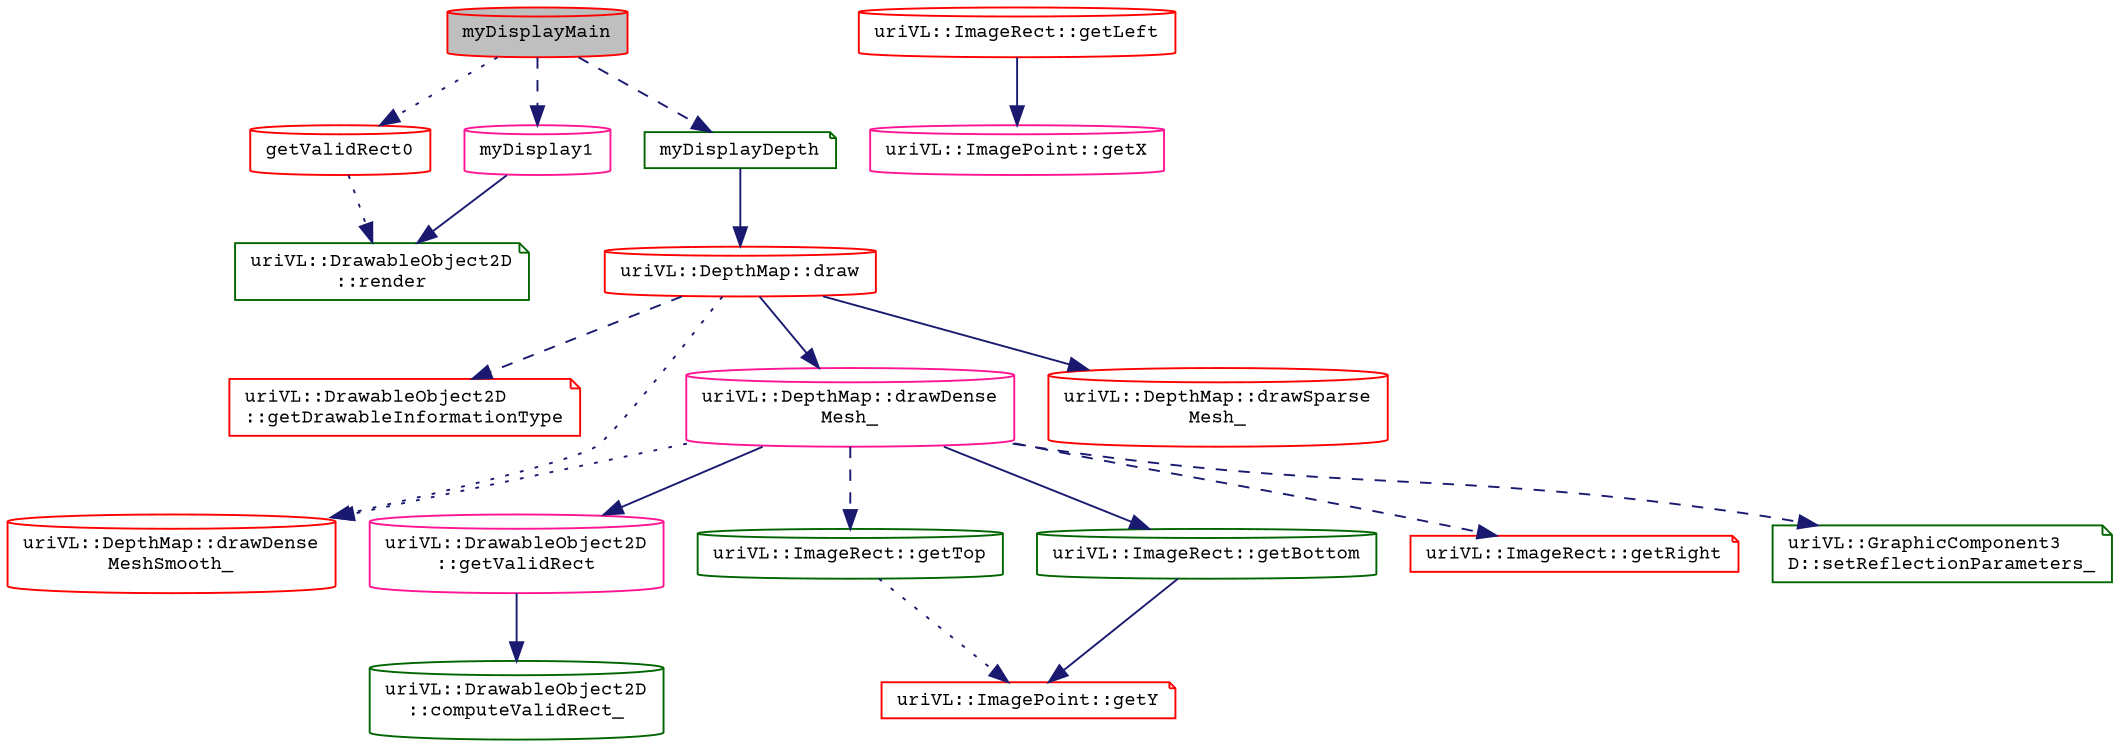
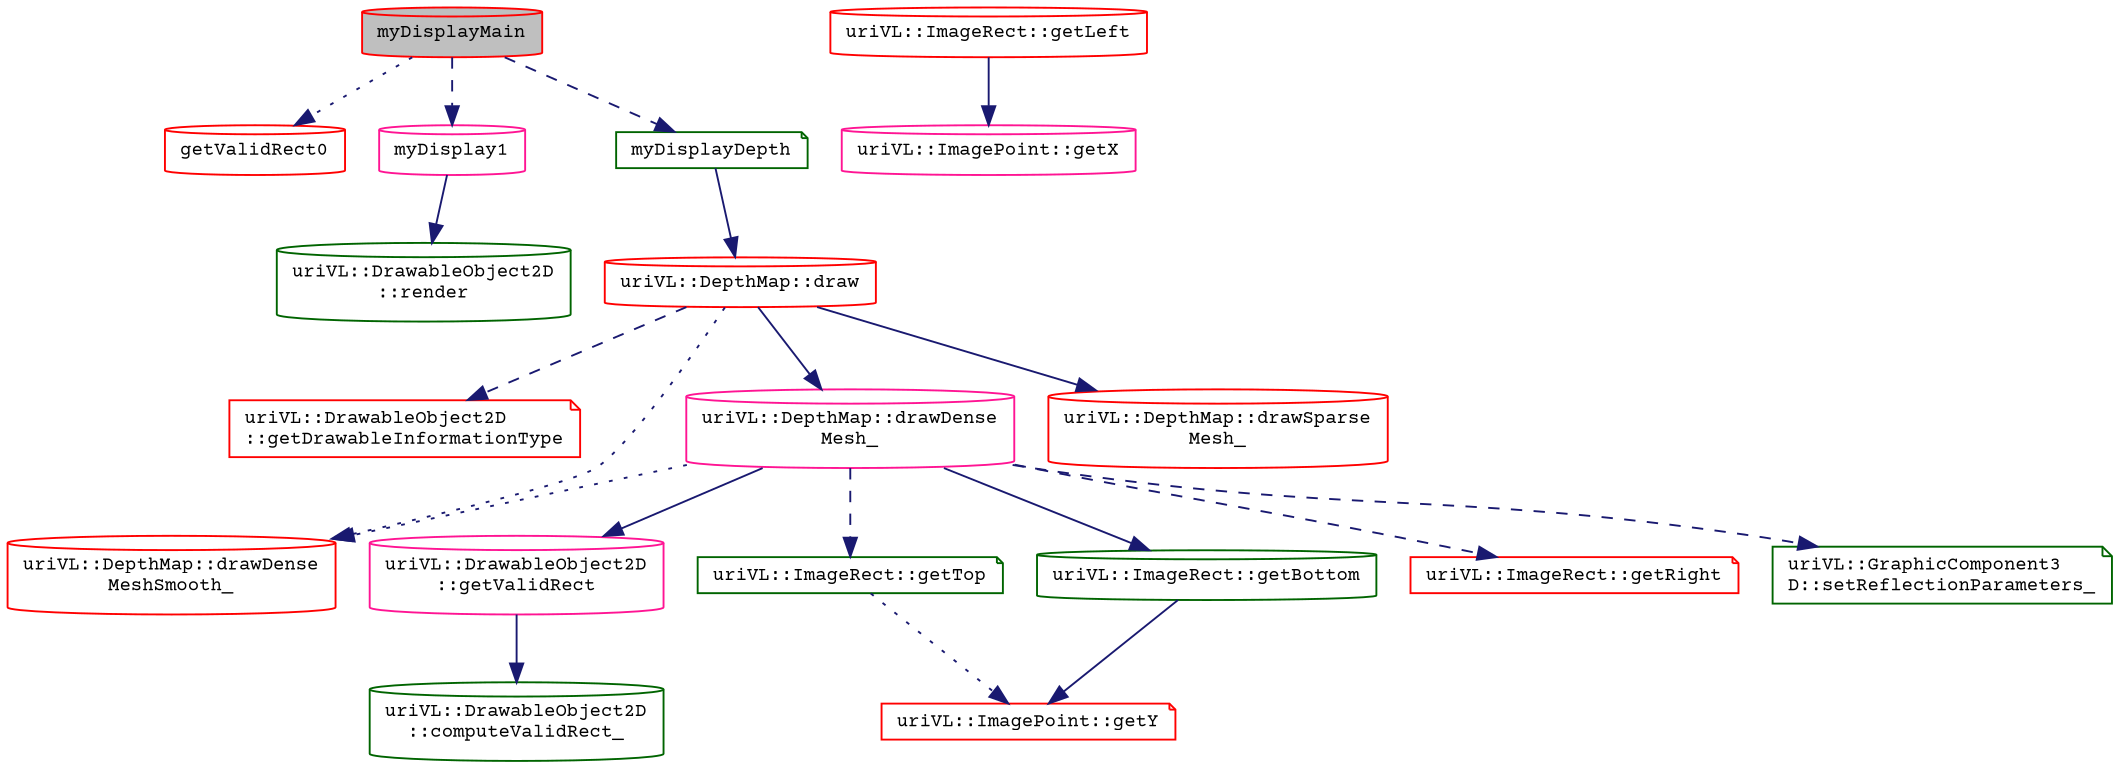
edge "getValidRect0" -> "uriVL::DrawableObject2D ::render": removed
node "uriVL::DrawableObject2D ::render": shape note -> cylinder
node "uriVL::ImageRect::getTop": shape cylinder -> note
